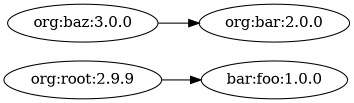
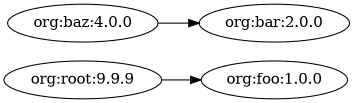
node "org:baz:3.0.0": label "org:baz:3.0.0" -> "org:baz:4.0.0"
node "org:root:2.9.9": label "org:root:2.9.9" -> "org:root:9.9.9"
node "bar:foo:1.0.0": label "bar:foo:1.0.0" -> "org:foo:1.0.0"
